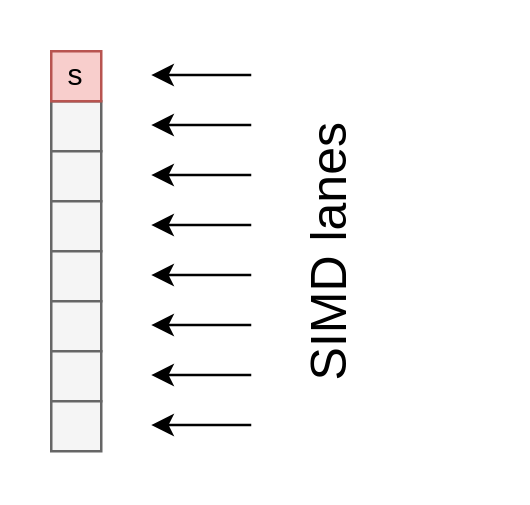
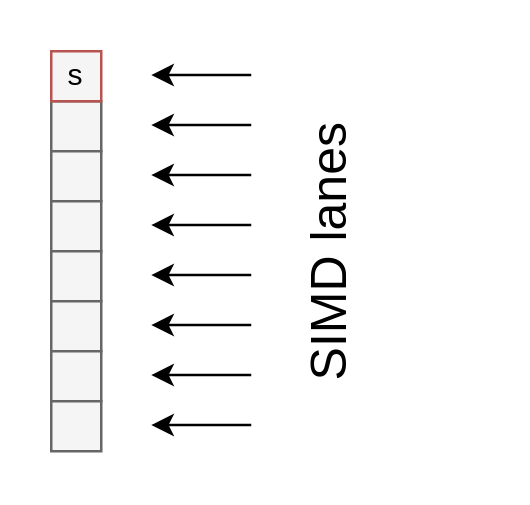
node "s": fillcolor #f8cecc -> #f5f5f5
